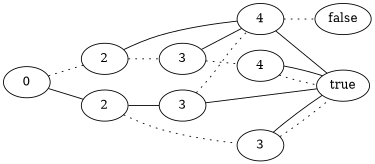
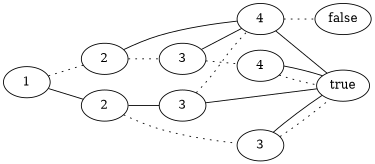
node "0": label "0" -> "1"
